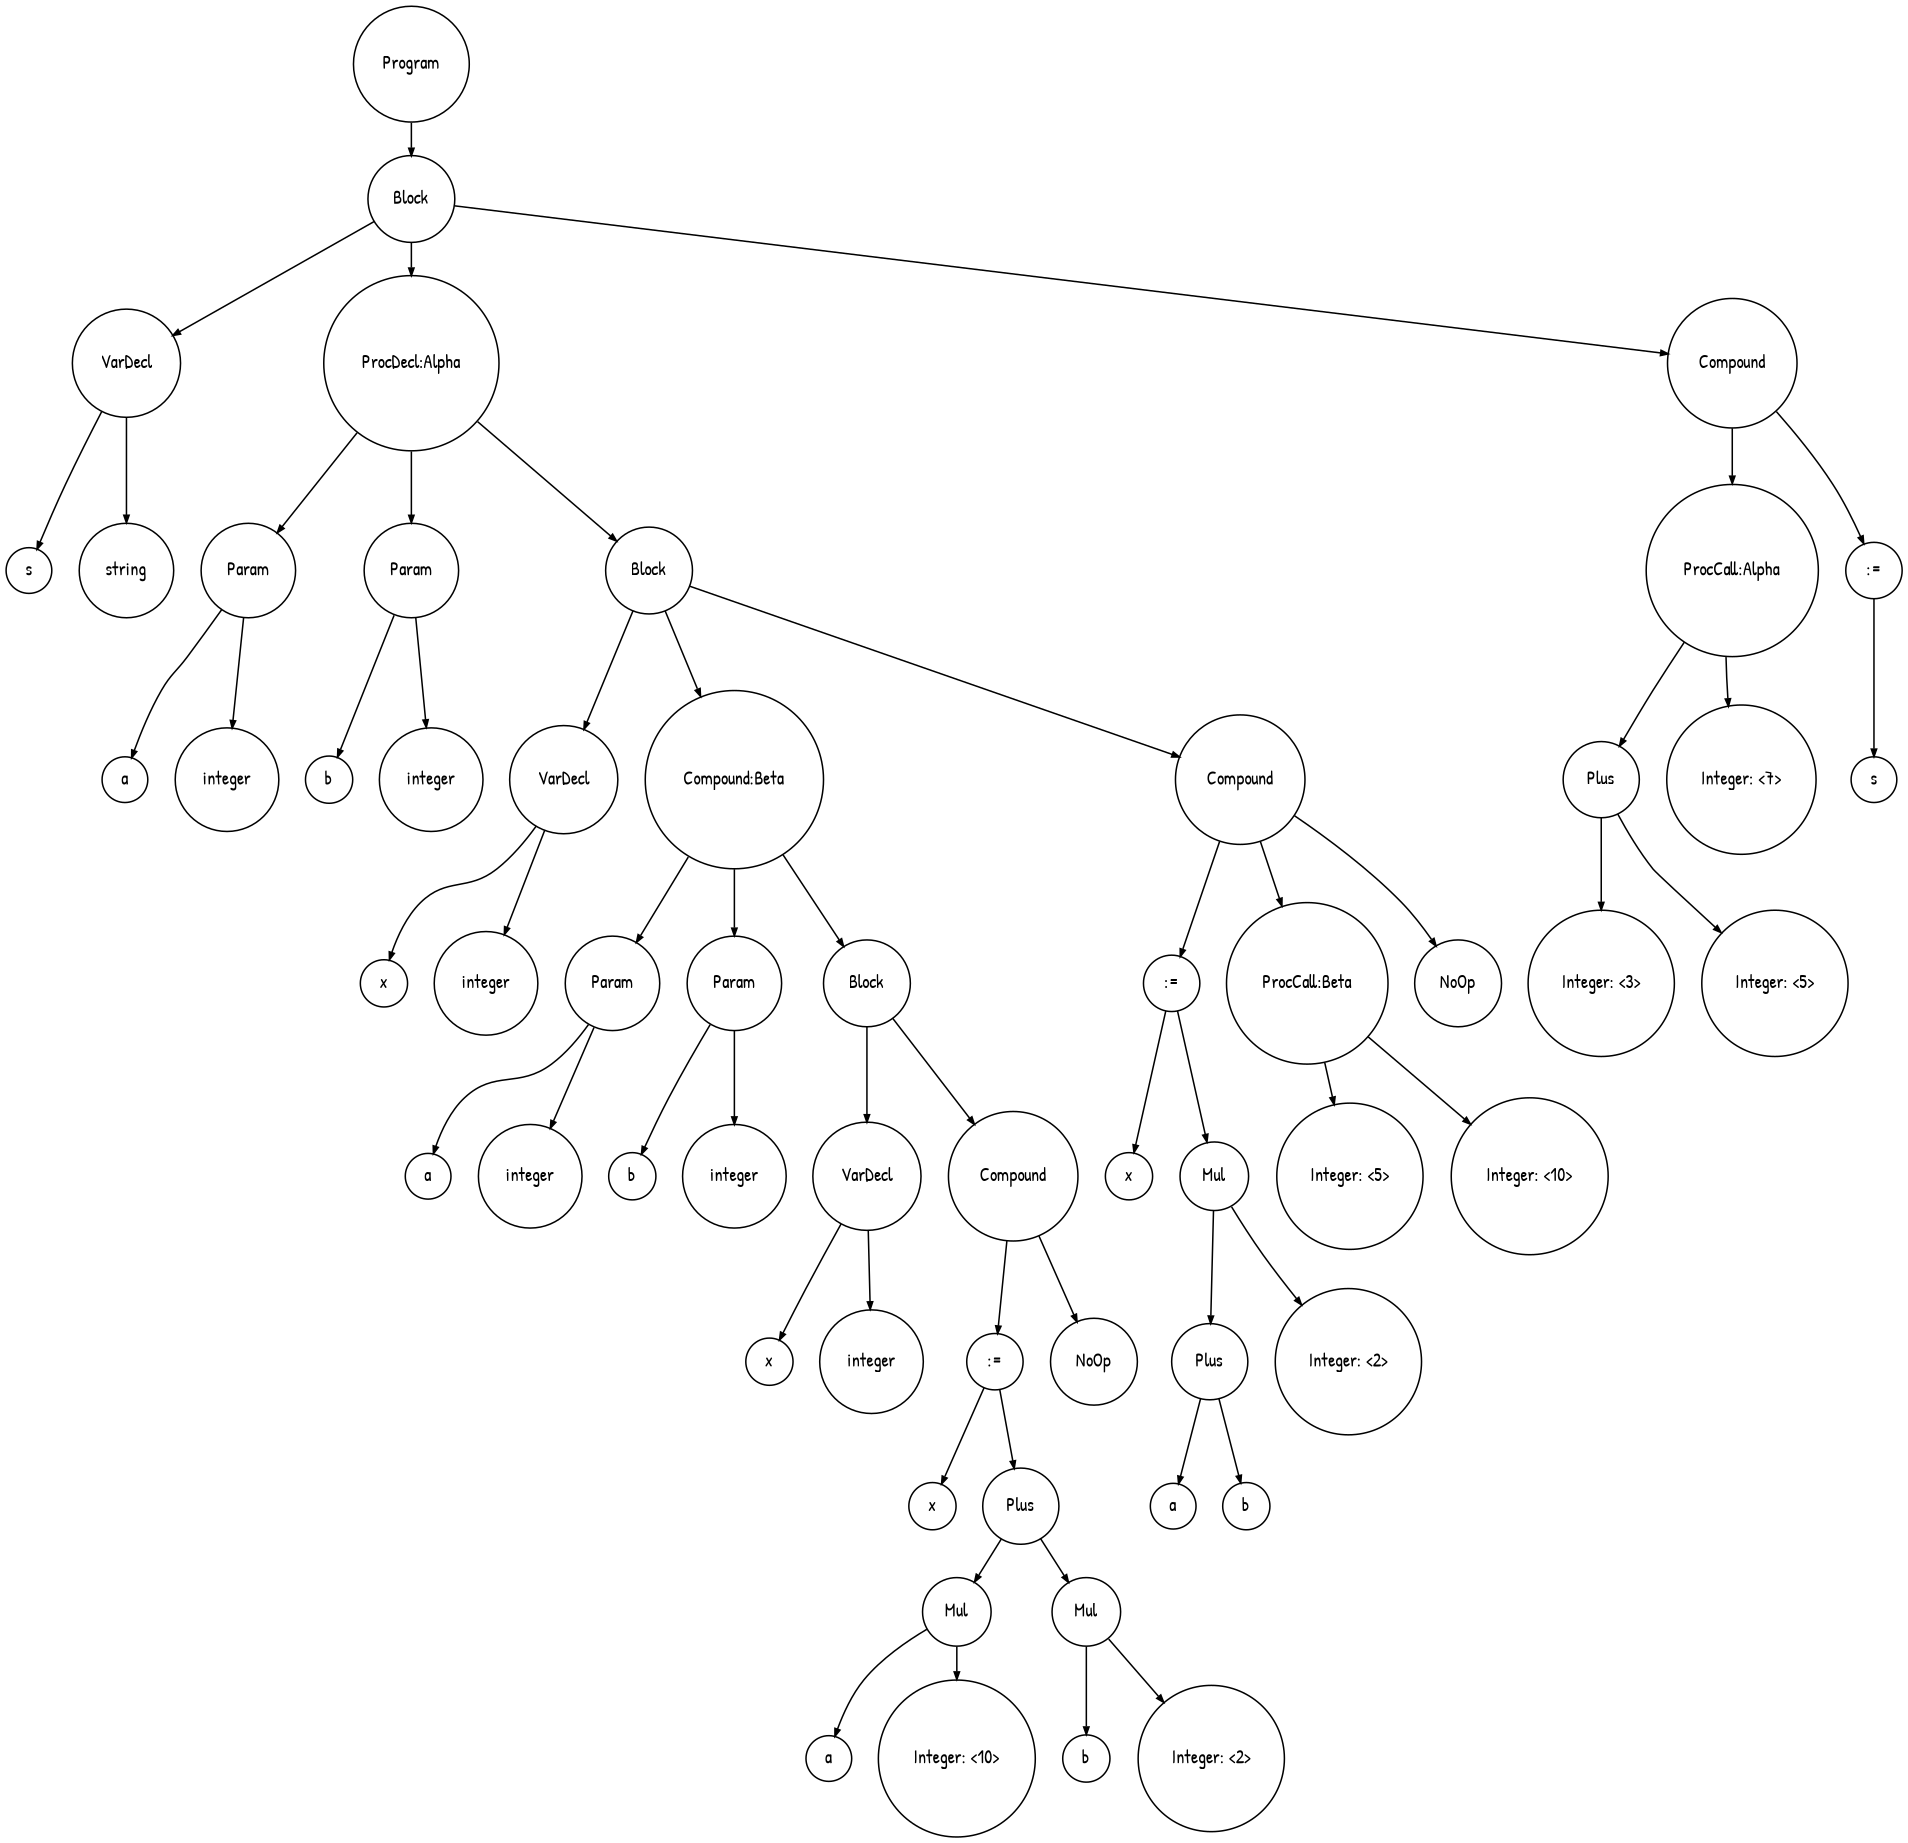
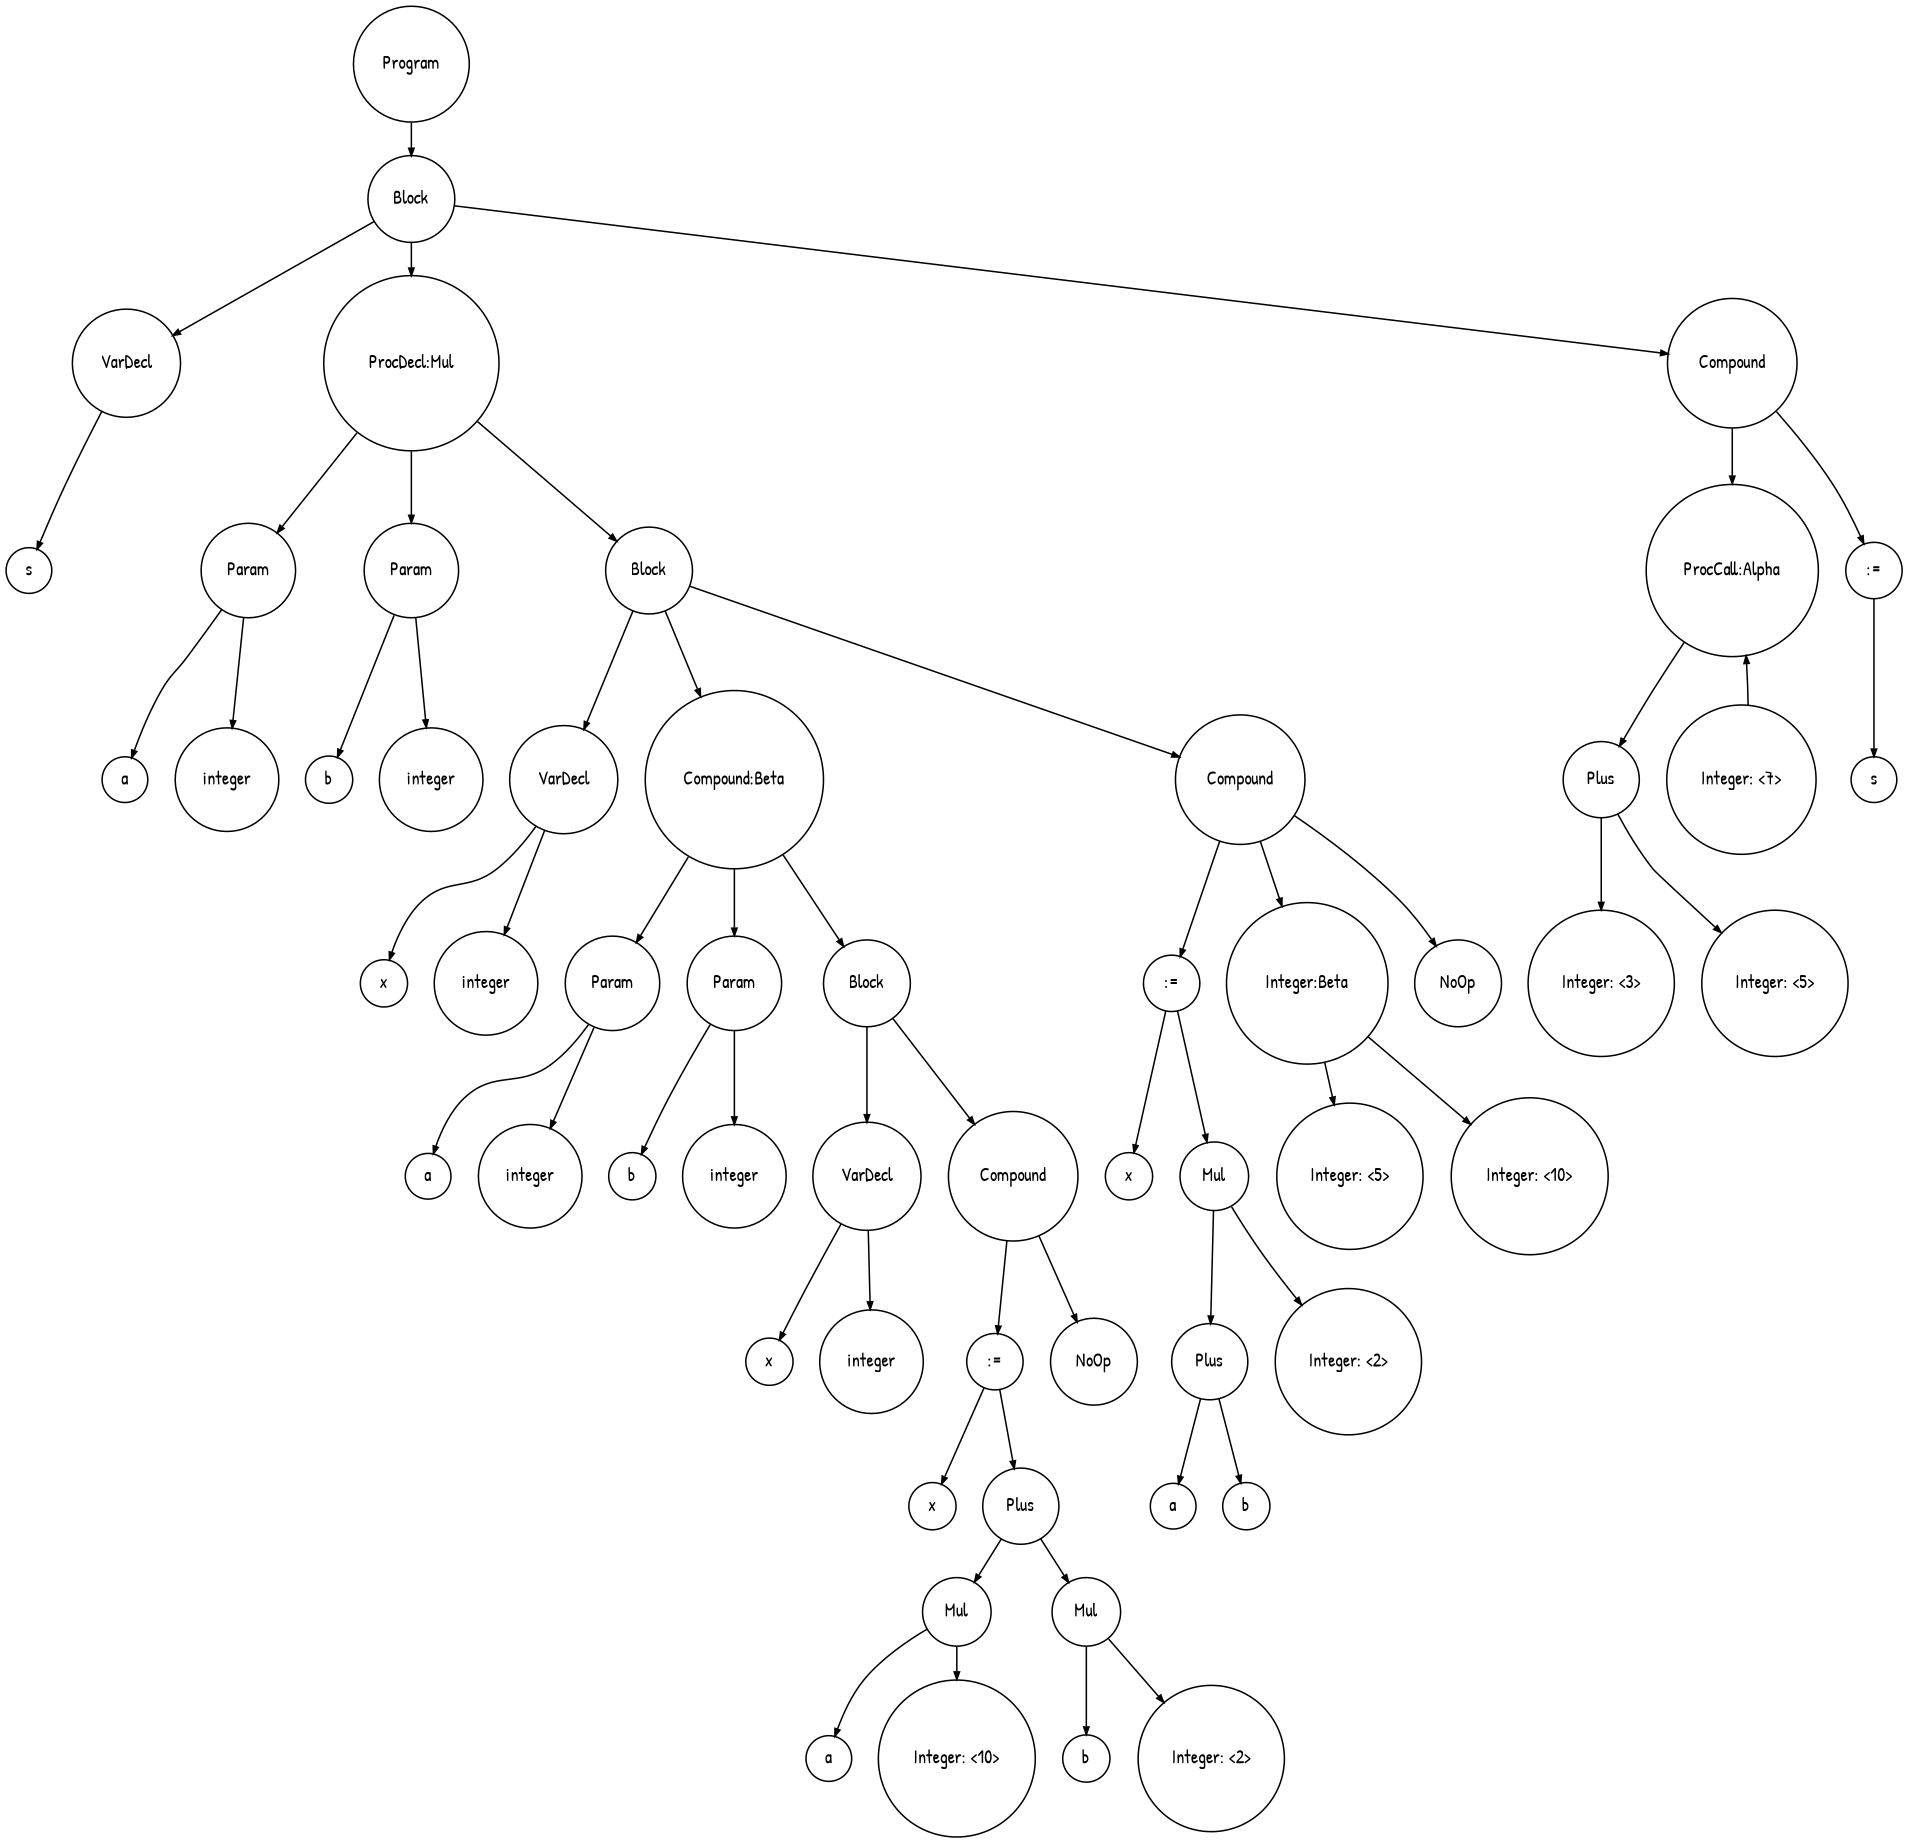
node "ProcDecl:Alpha": label "ProcDecl:Alpha" -> "ProcDecl:Mul"
node "string": removed
edge "ProcCall:Alpha" -> "Integer: <7>": reversed
node "ProcCall:Beta": label "ProcCall:Beta" -> "Integer:Beta"
